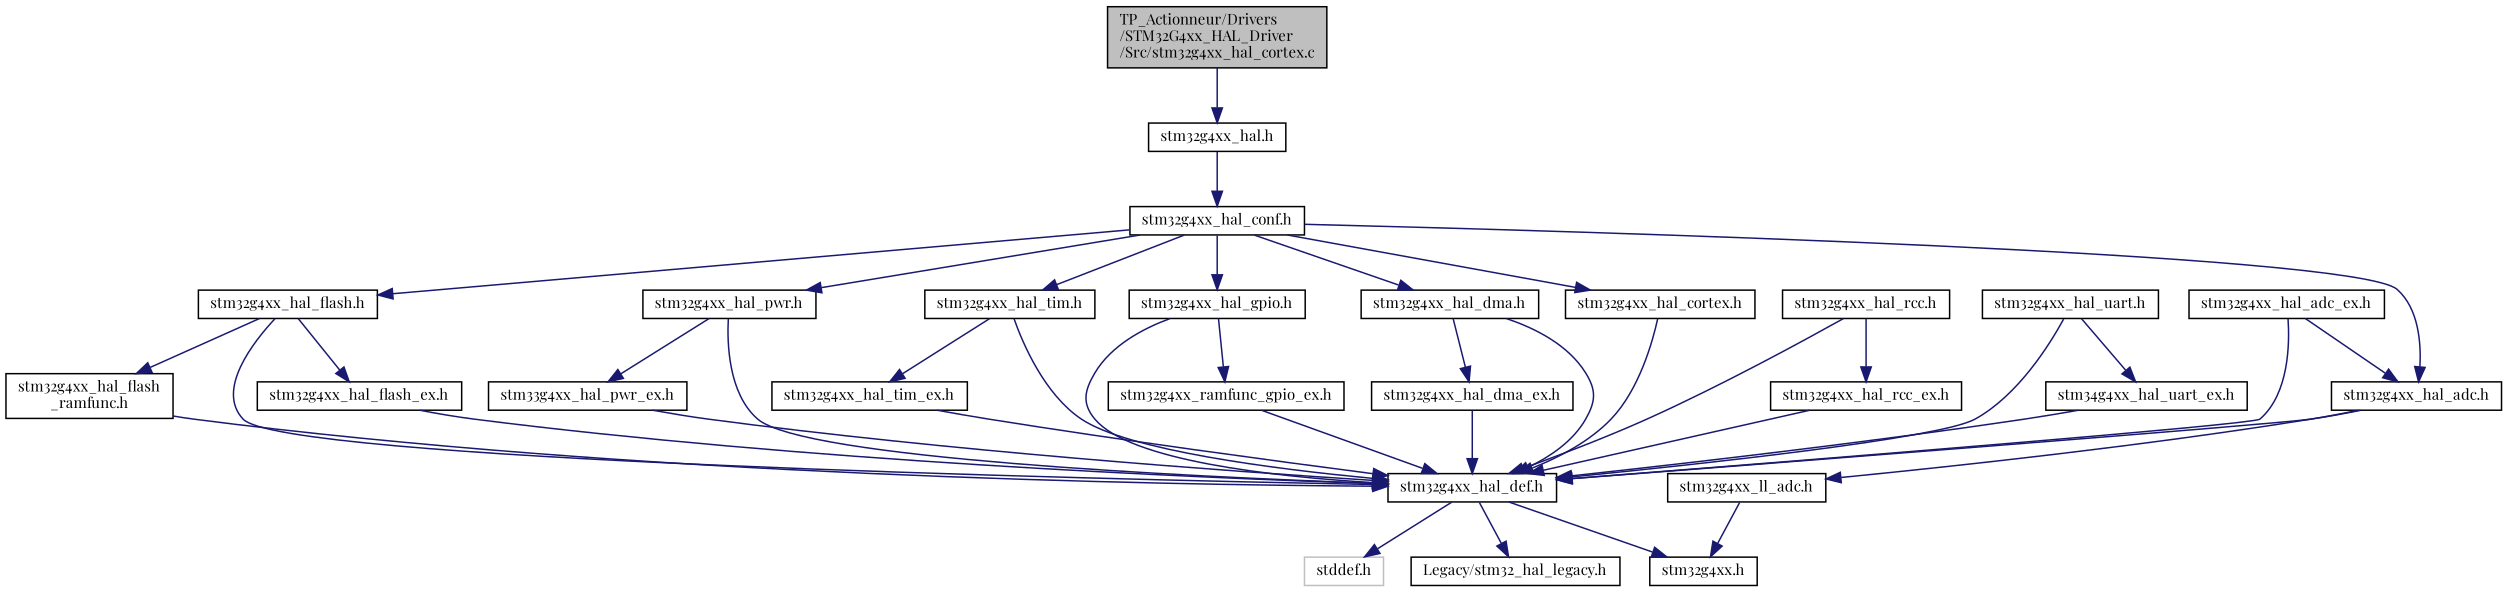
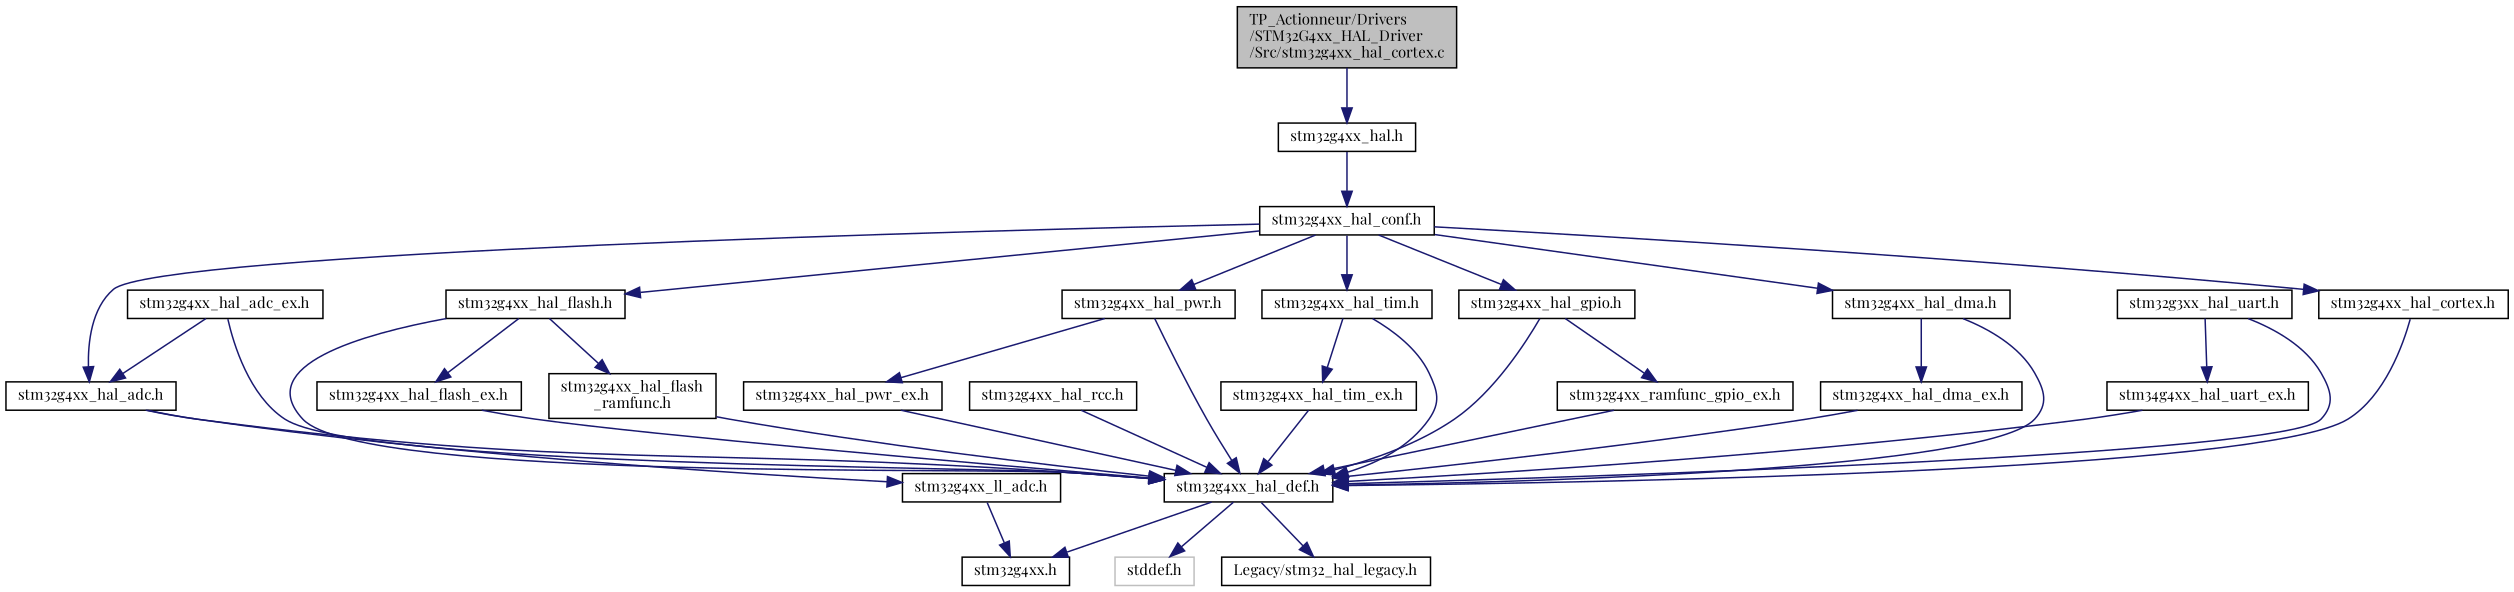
node "stm32g4xx_hal_uart.h": label "stm32g4xx_hal_uart.h" -> "stm32g3xx_hal_uart.h"
node "stm33g4xx_hal_pwr_ex.h": label "stm33g4xx_hal_pwr_ex.h" -> "stm32g4xx_hal_pwr_ex.h"
node "stm32g4xx_hal_rcc_ex.h": removed
